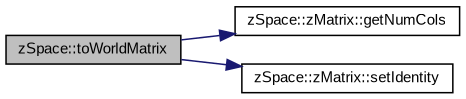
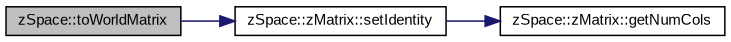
edge "zSpace::toWorldMatrix" -> "zSpace::zMatrix::getNumCols": now "zSpace::zMatrix::setIdentity" -> "zSpace::zMatrix::getNumCols"
